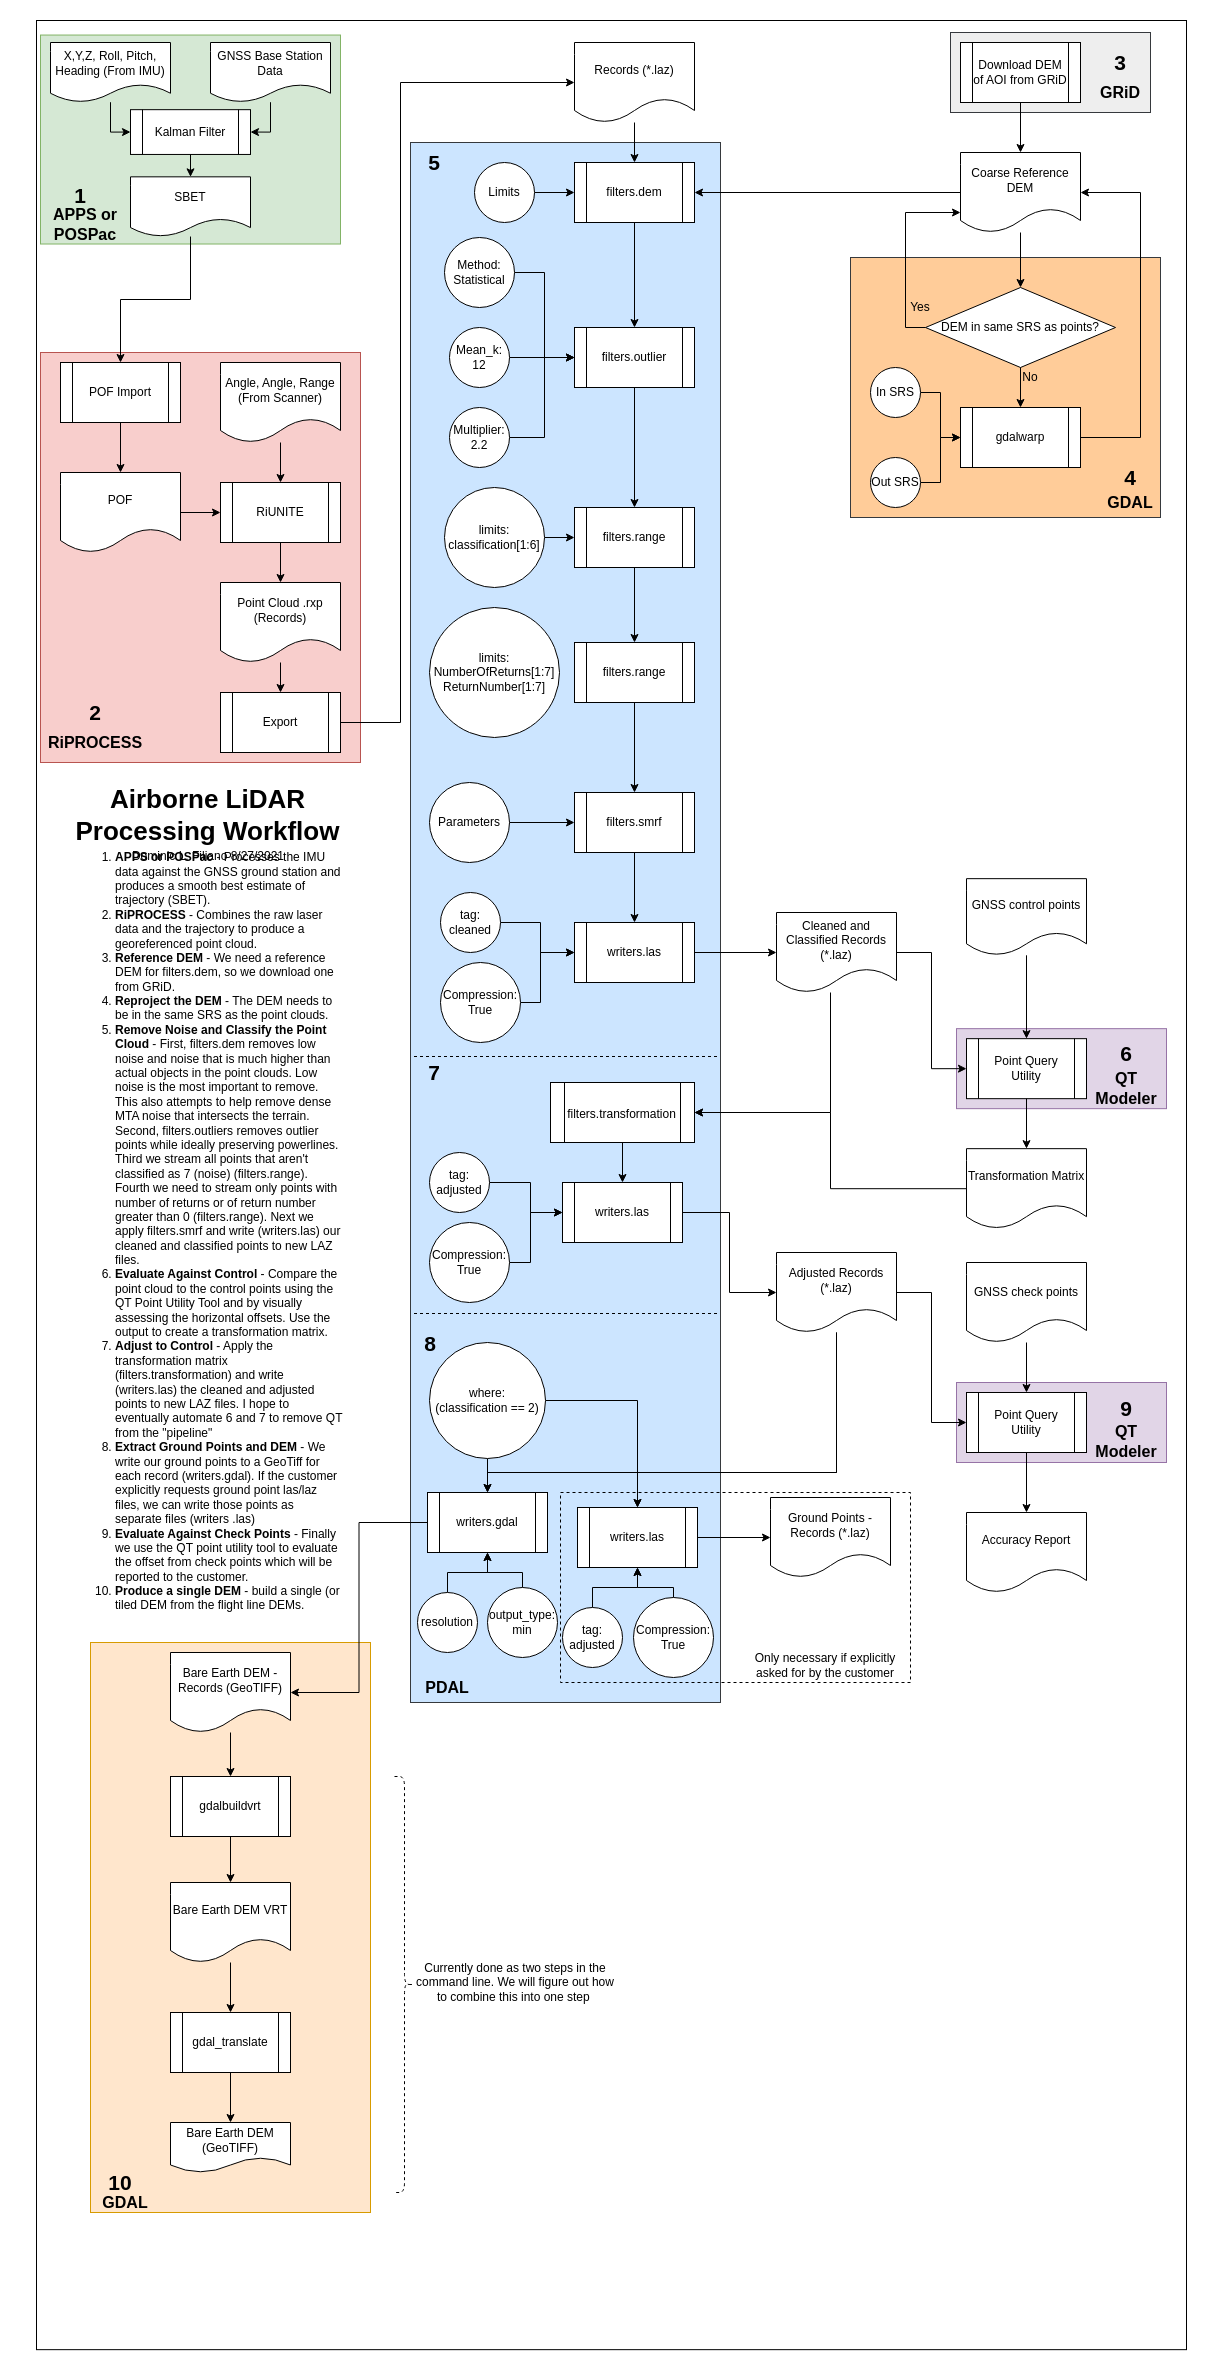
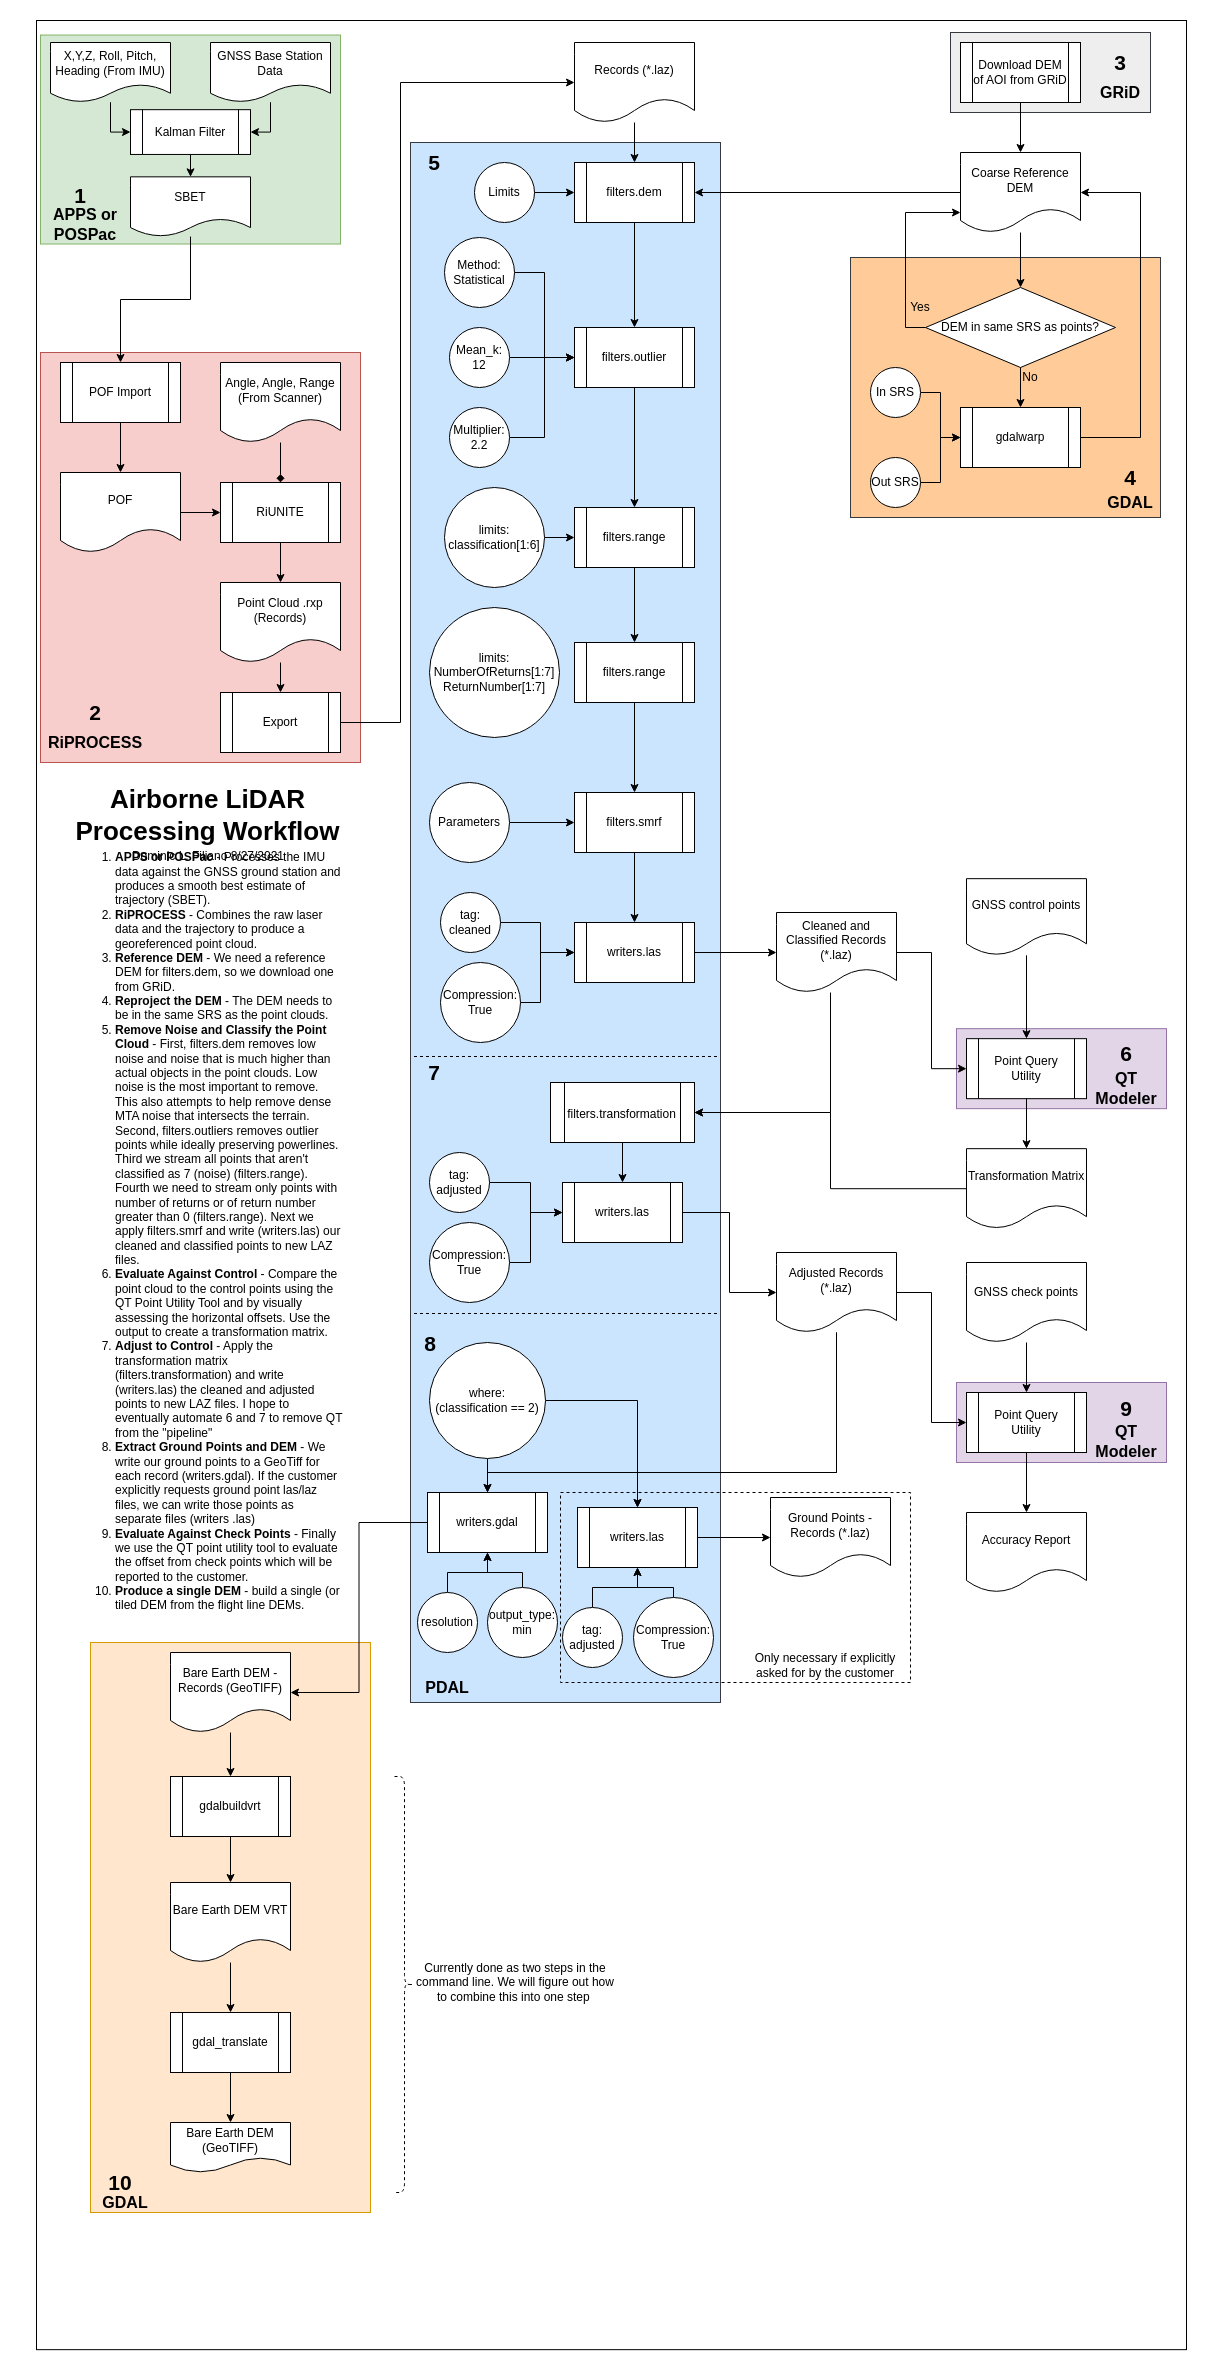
edge "Angle, Angle, Range (From Scanner)" -> "RiUNITE": arrowhead classic -> diamond
